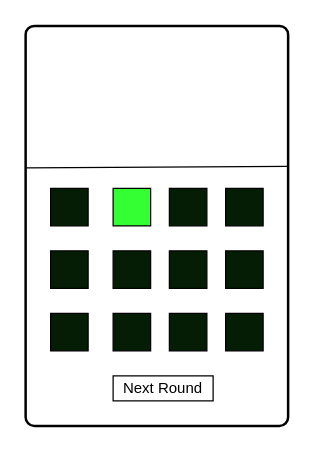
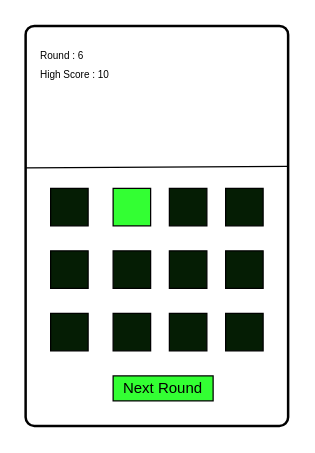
node "Round : 6 High Score : 10": added
node "Next Round": fillcolor #ffffff -> #33ff33
